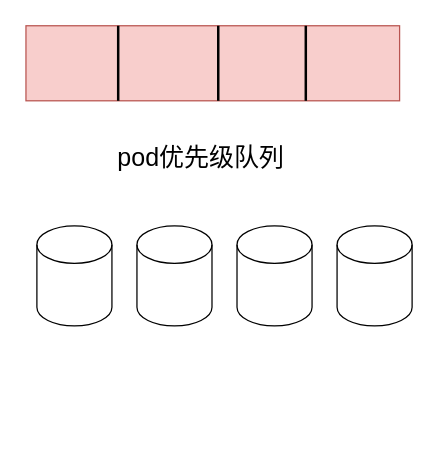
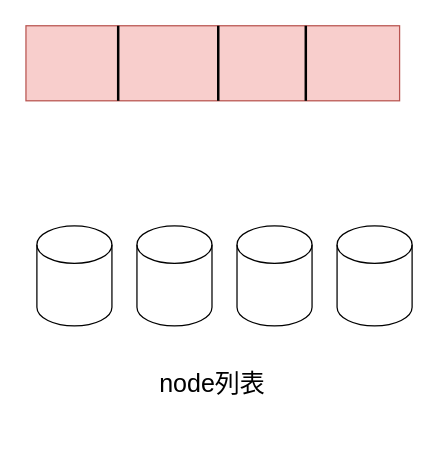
node "pod优先级队列": removed
node "node列表": added
